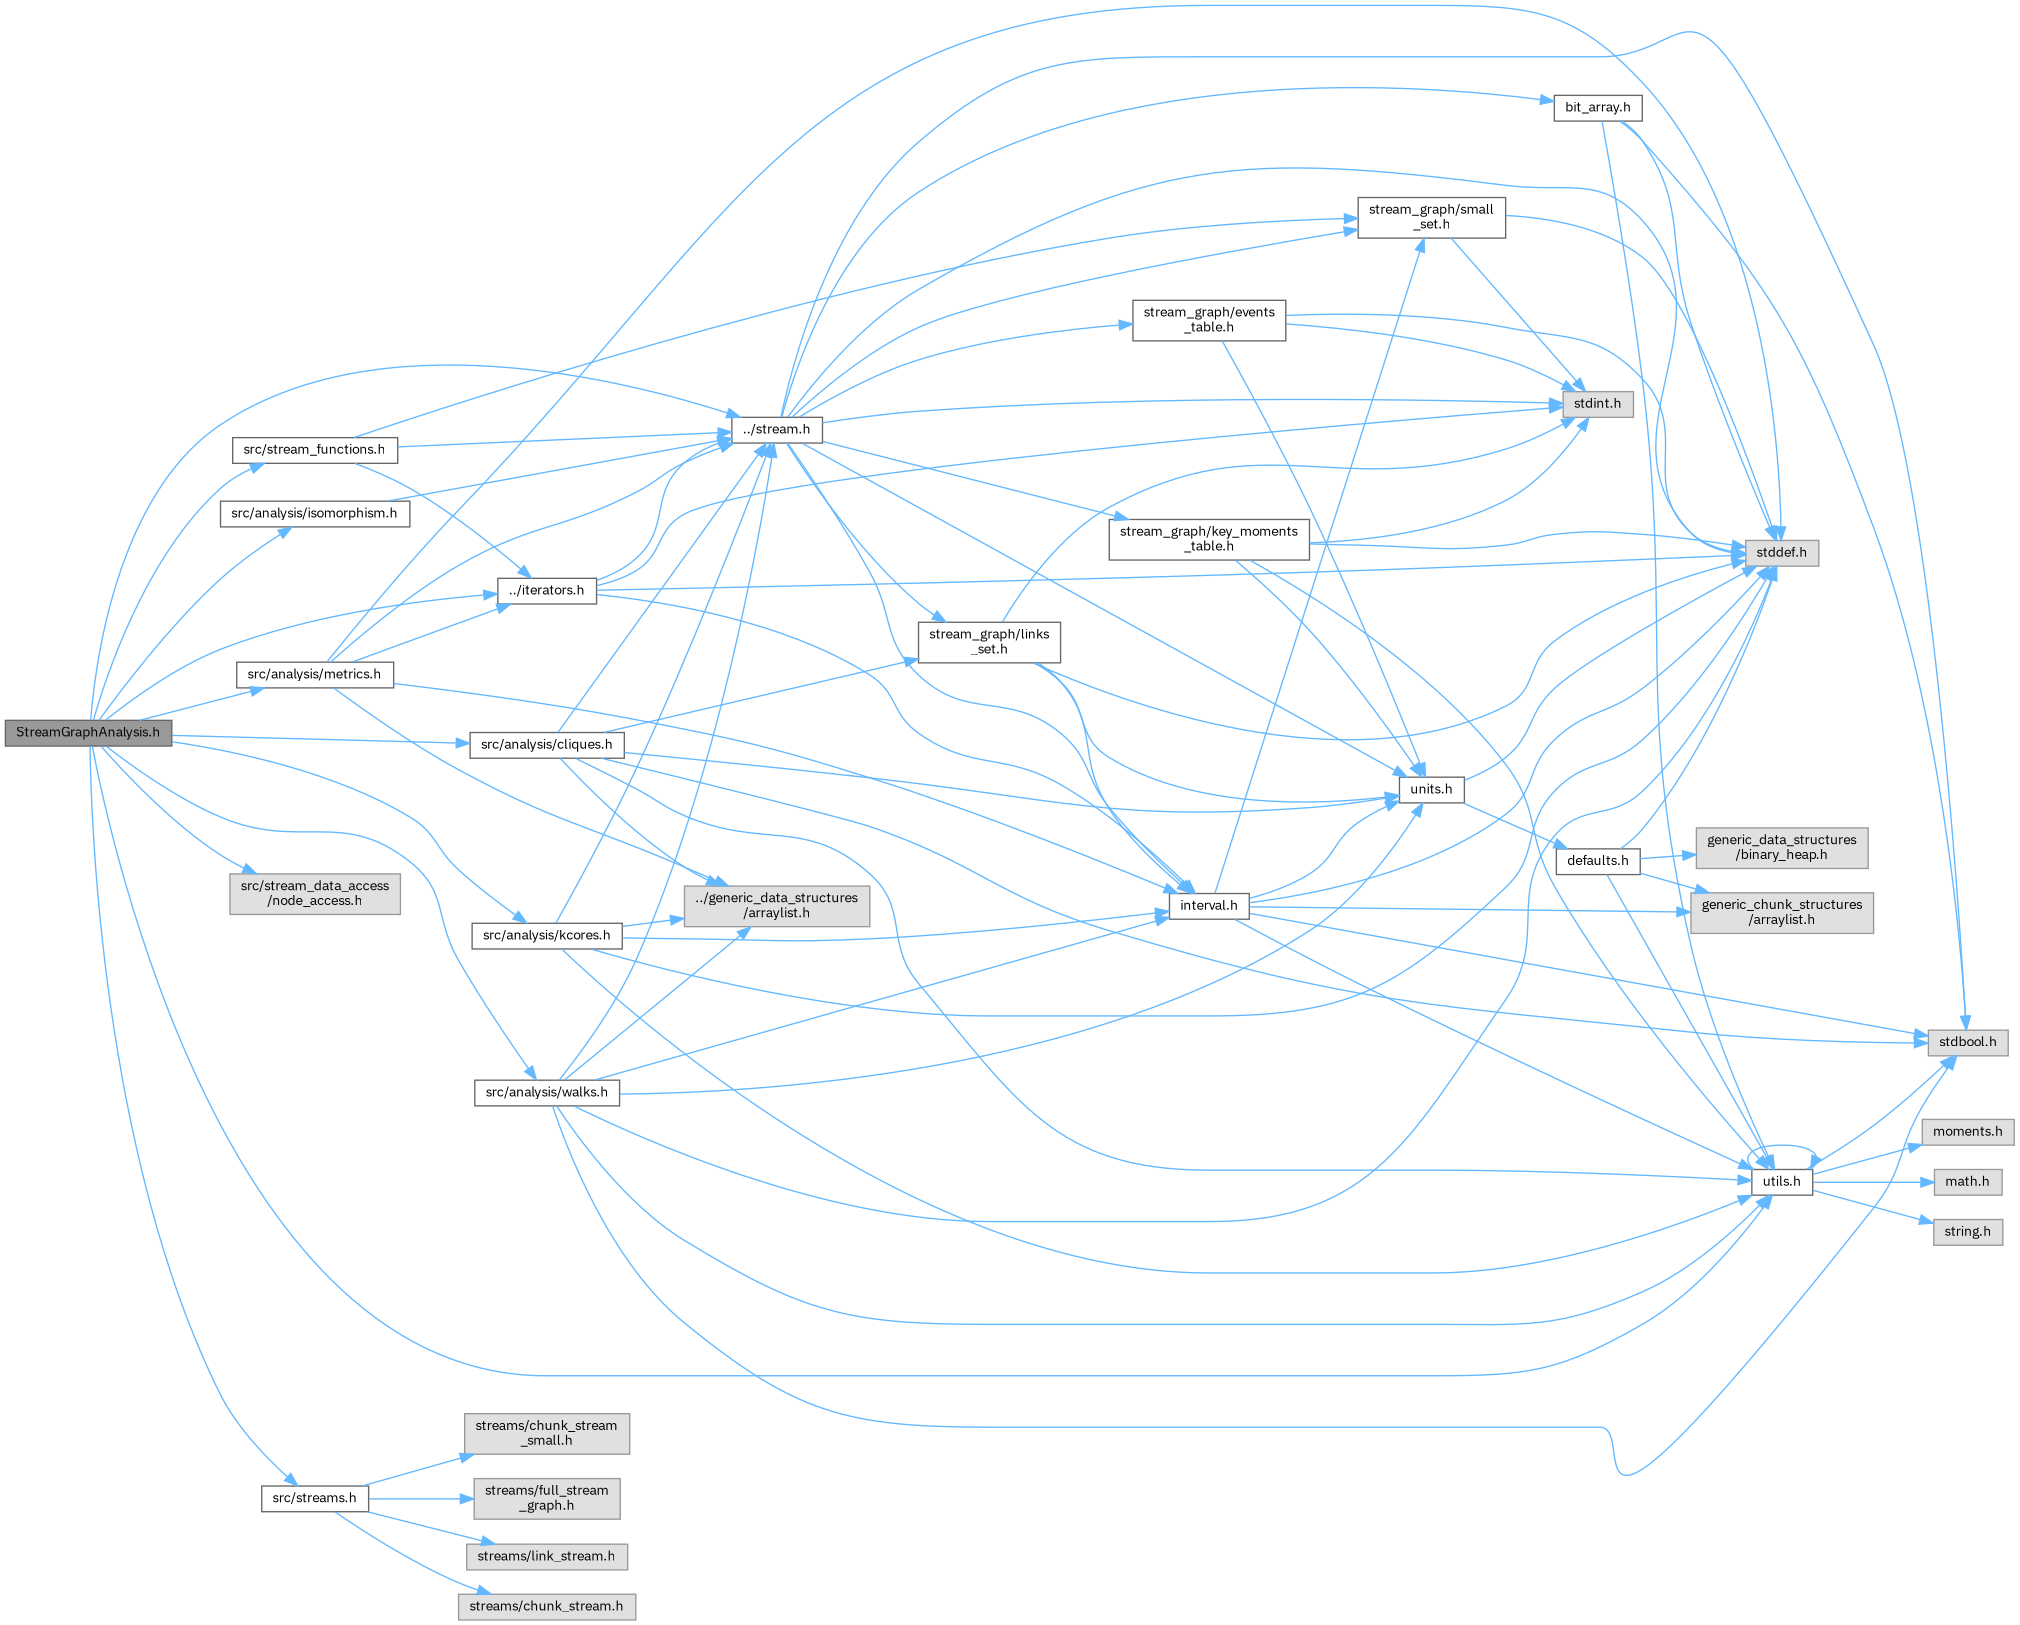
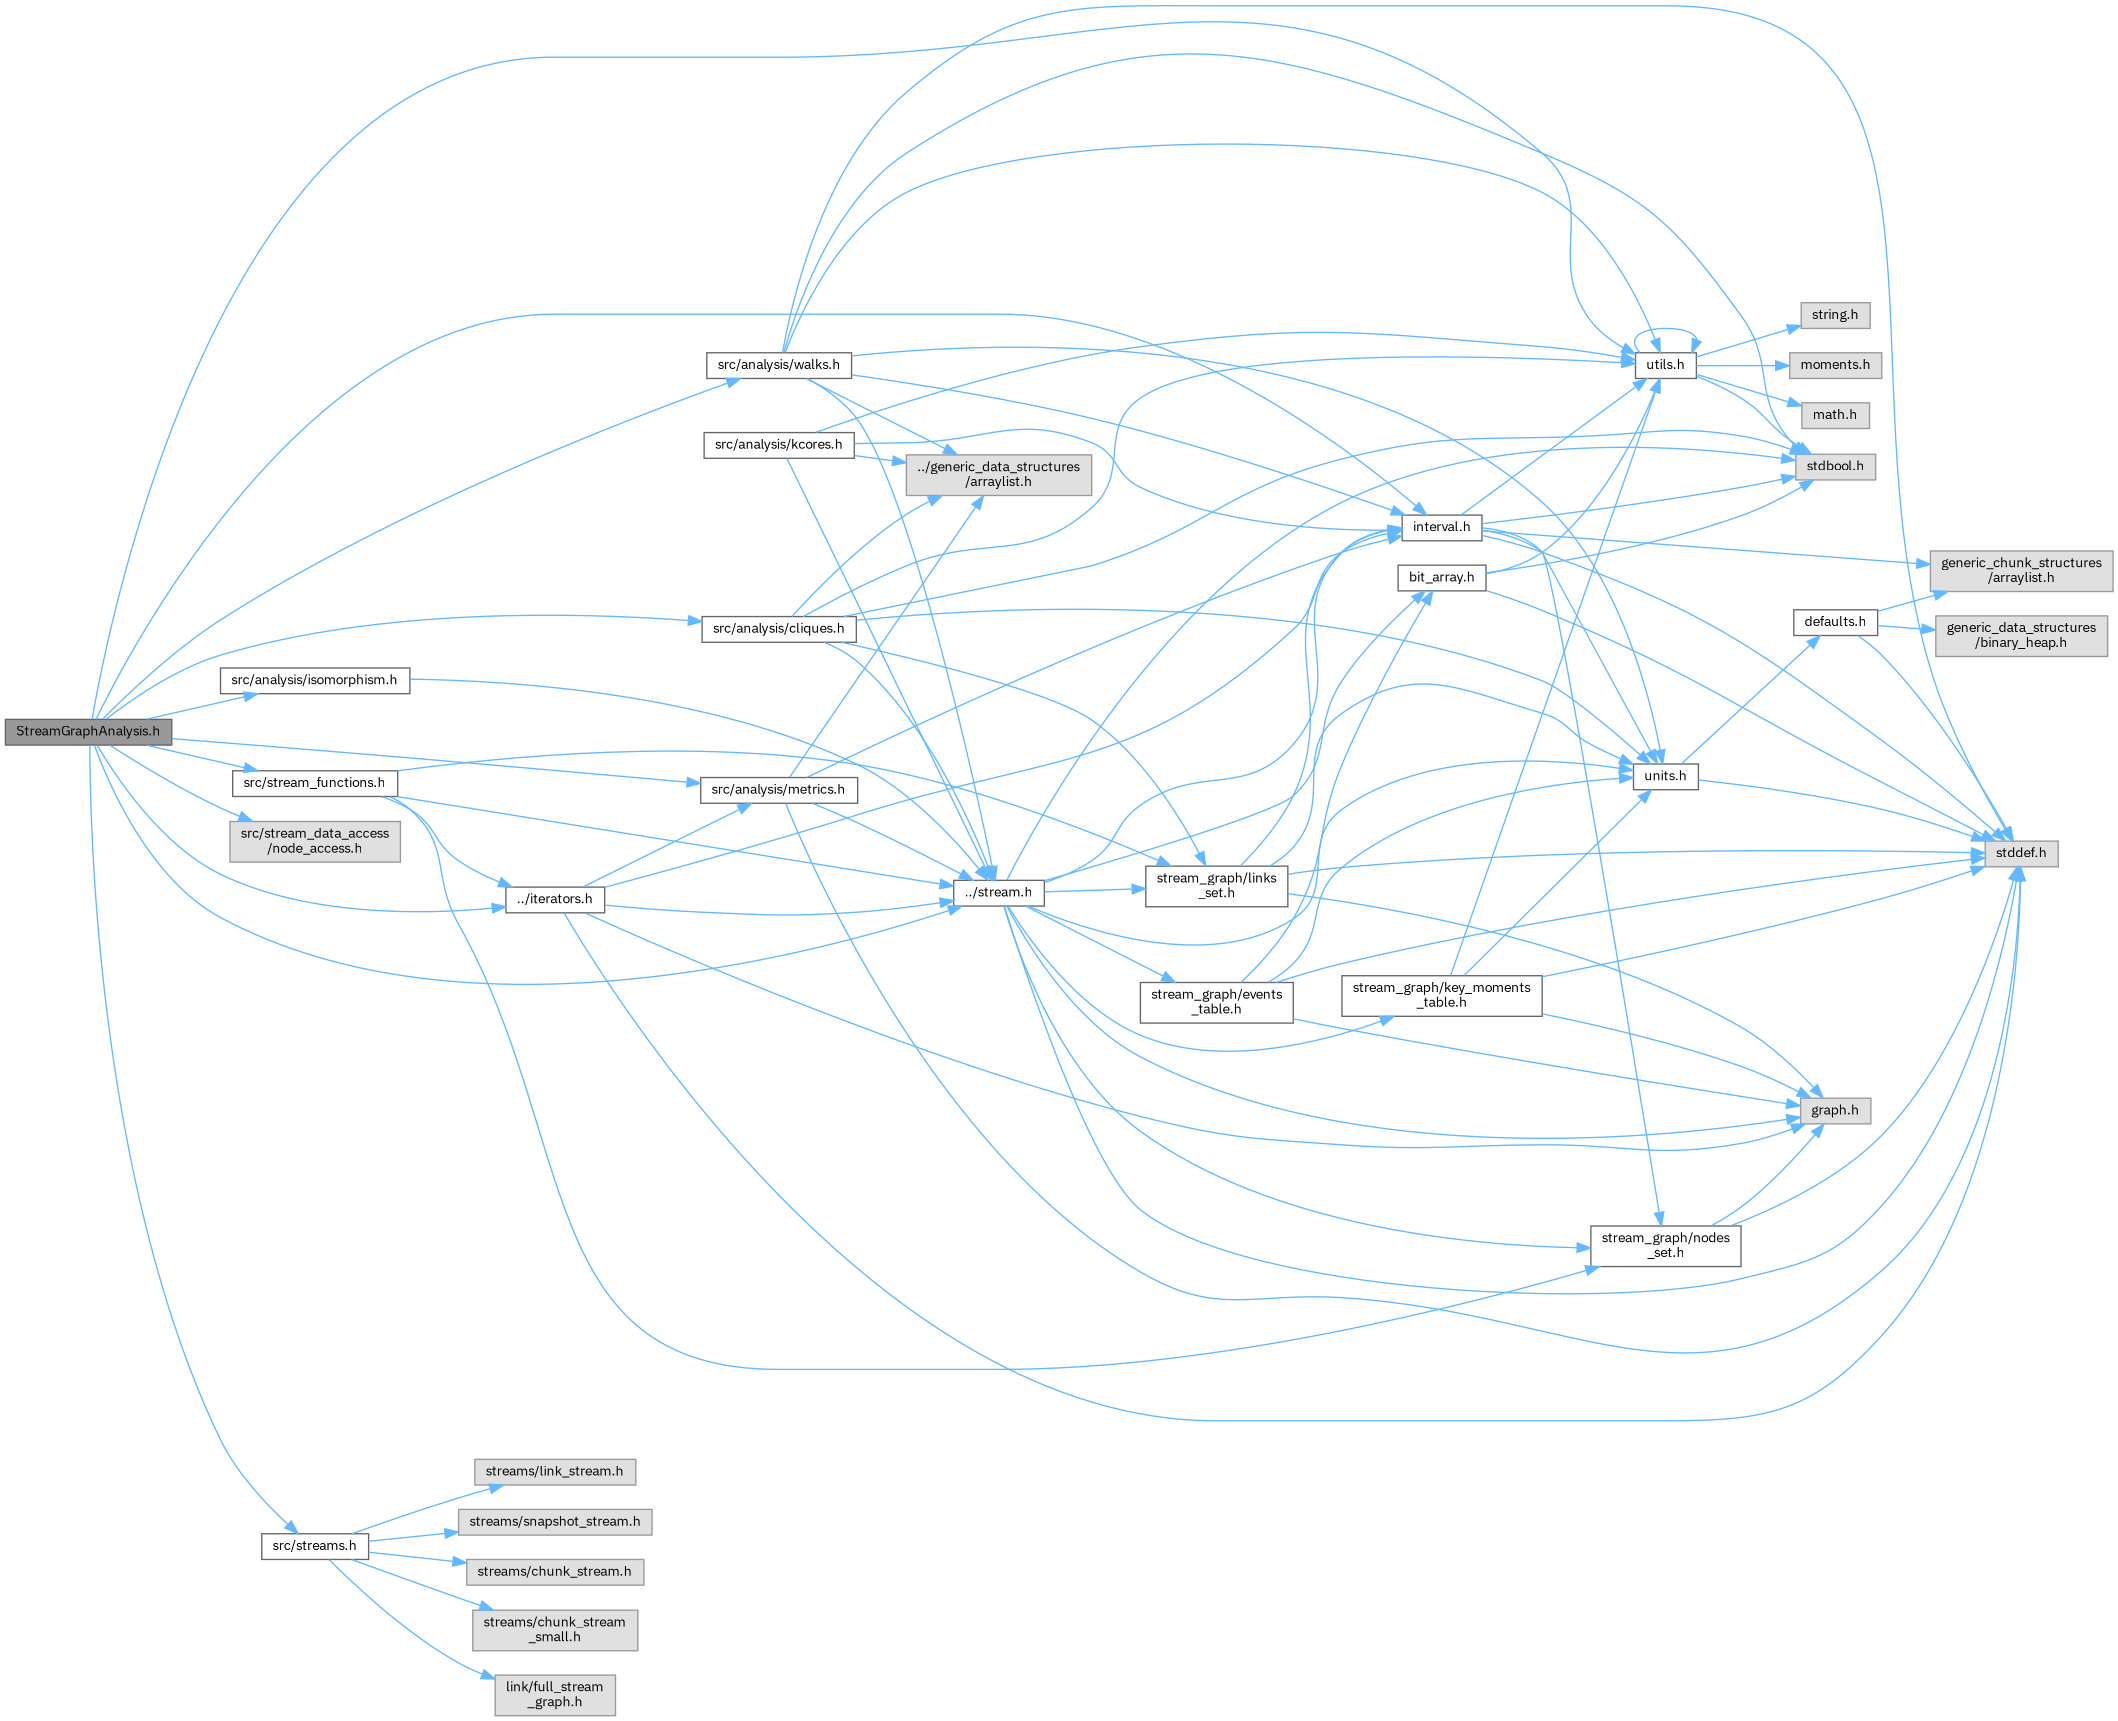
node "stream_graph/small _set.h": label "stream_graph/small _set.h" -> "stream_graph/nodes _set.h"
node "stdint.h": label "stdint.h" -> "graph.h"
edge "src/analysis/metrics.h" -> "../iterators.h": reversed
edge "src/stream_functions.h" -> "stream_graph/links _set.h": added
edge "StreamGraphAnalysis.h" -> "src/analysis/kcores.h": now "StreamGraphAnalysis.h" -> "interval.h"
edge "stream_graph/events _table.h" -> "bit_array.h": added
edge "src/analysis/kcores.h" -> "stddef.h": removed
edge "defaults.h" -> "utils.h": removed
node "streams/full_stream _graph.h": label "streams/full_stream _graph.h" -> "link/full_stream _graph.h"
node "streams/snapshot_stream.h": added
